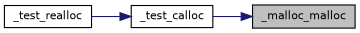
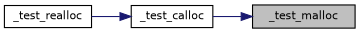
node "_malloc_malloc": label "_malloc_malloc" -> "_test_malloc"
